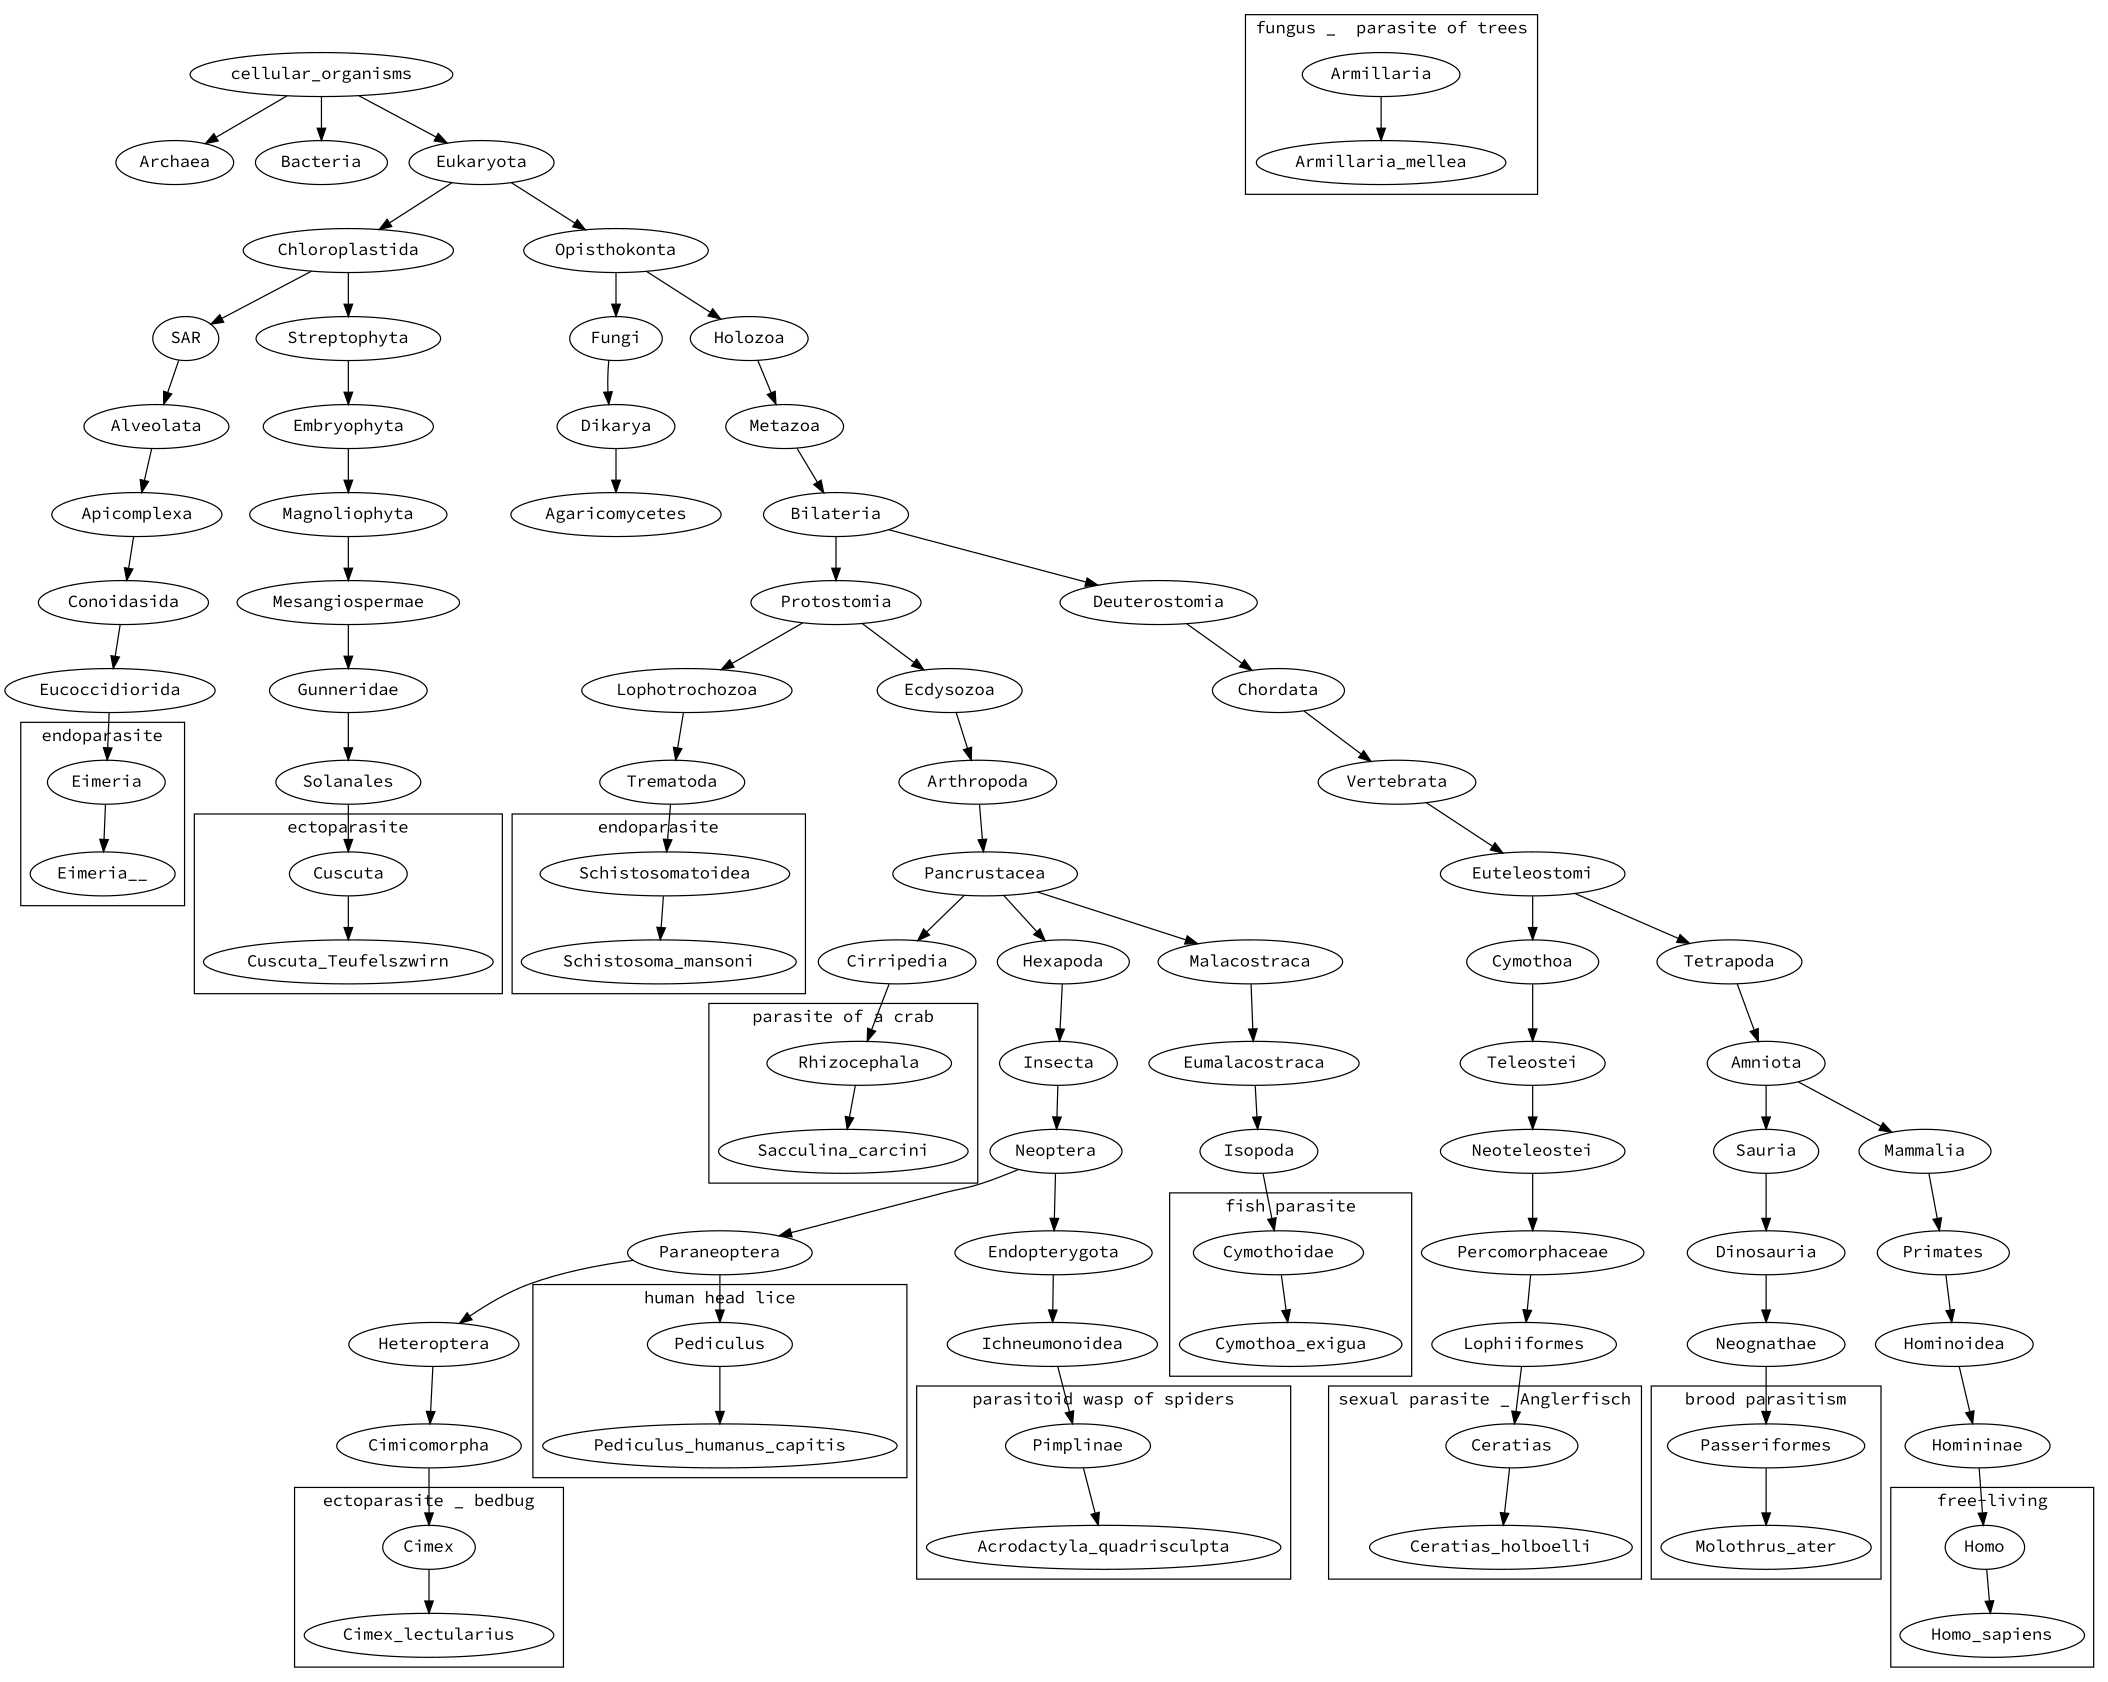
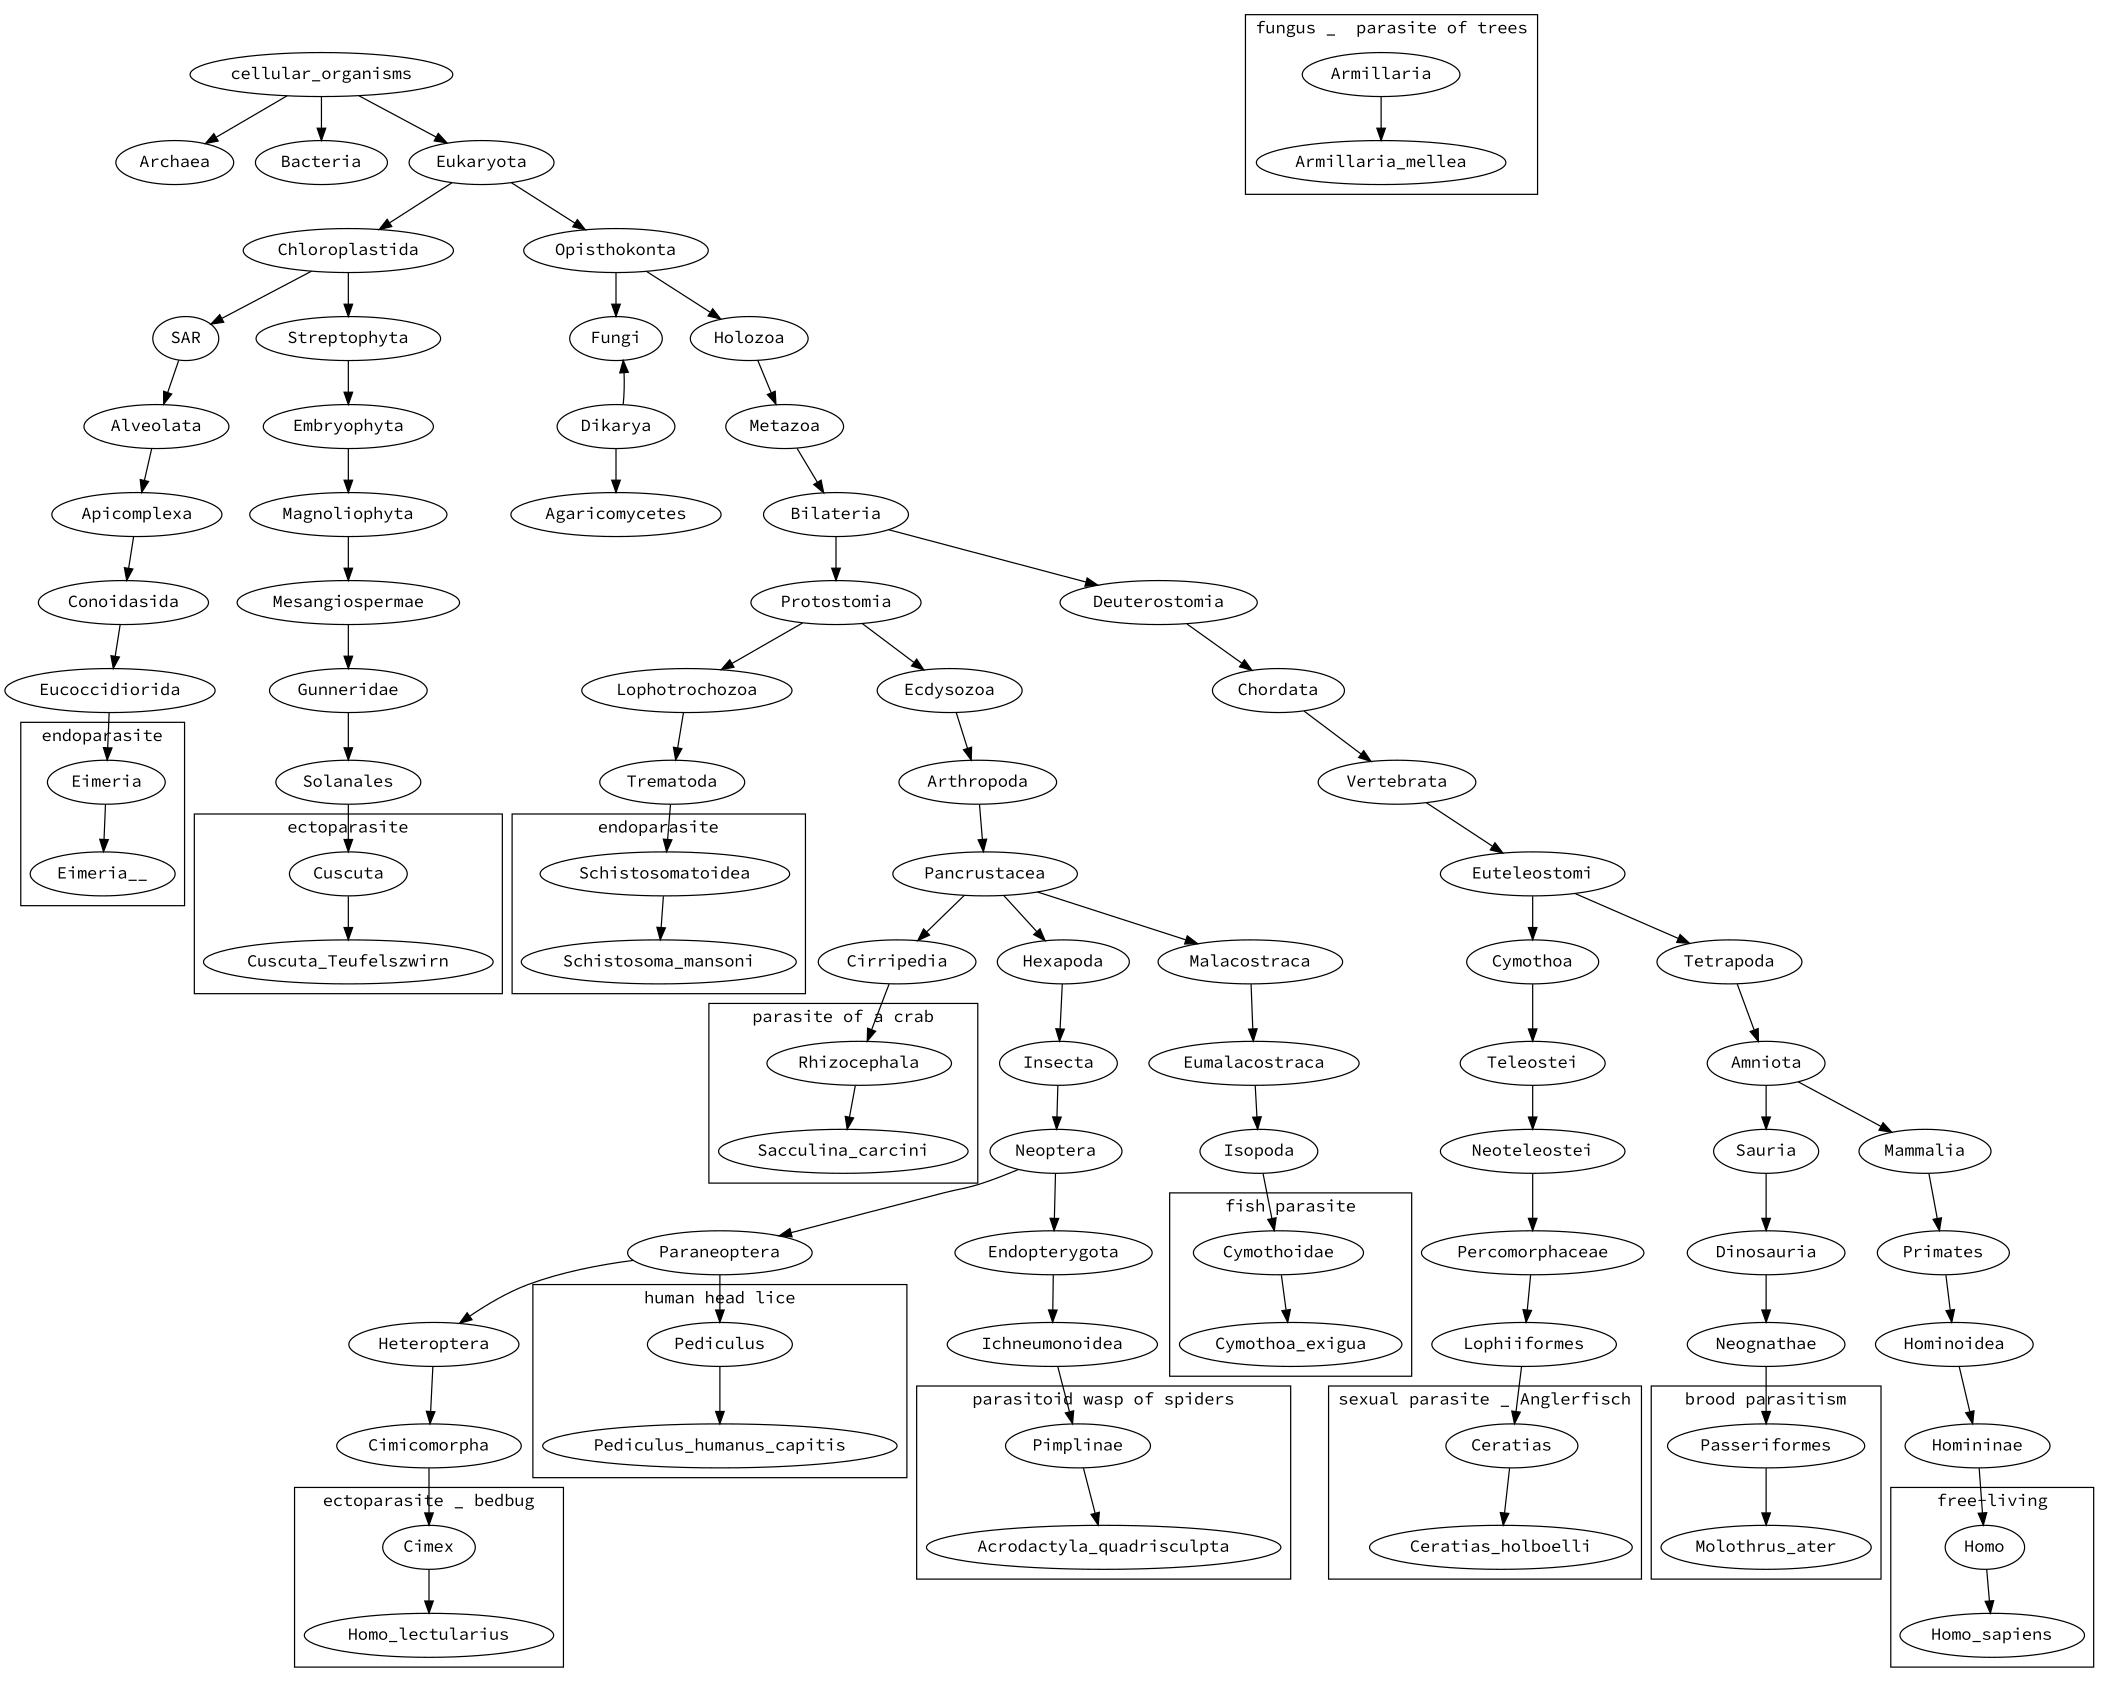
edge "Fungi" -> "Dikarya": reversed
node "Cimex_lectularius": label "Cimex_lectularius" -> "Homo_lectularius"
